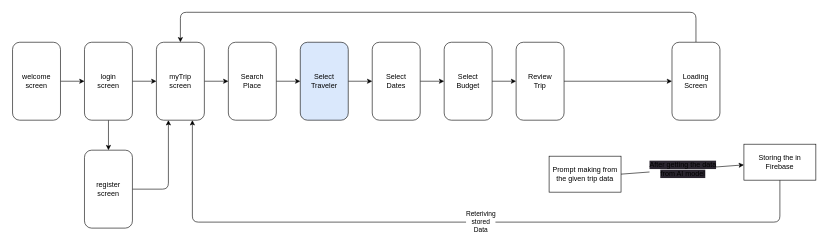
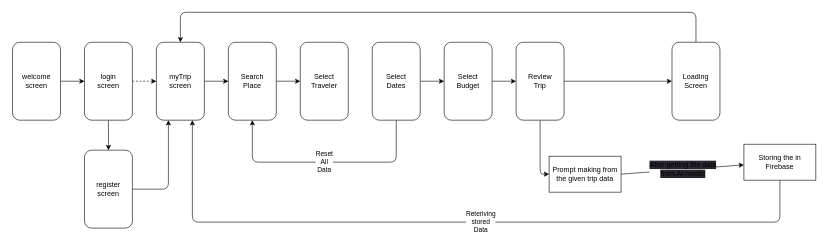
edge "login screen" -> "myTrip screen": style solid -> dashed
node "Select Traveler": fillcolor #dae8fc -> #ffffff
edge "Select Traveler" -> "Select Dates": removed
edge "Select Dates" -> "Search Place": added, label "Reset All Data"
edge "Review Trip" -> "Prompt making from the given trip data": added
